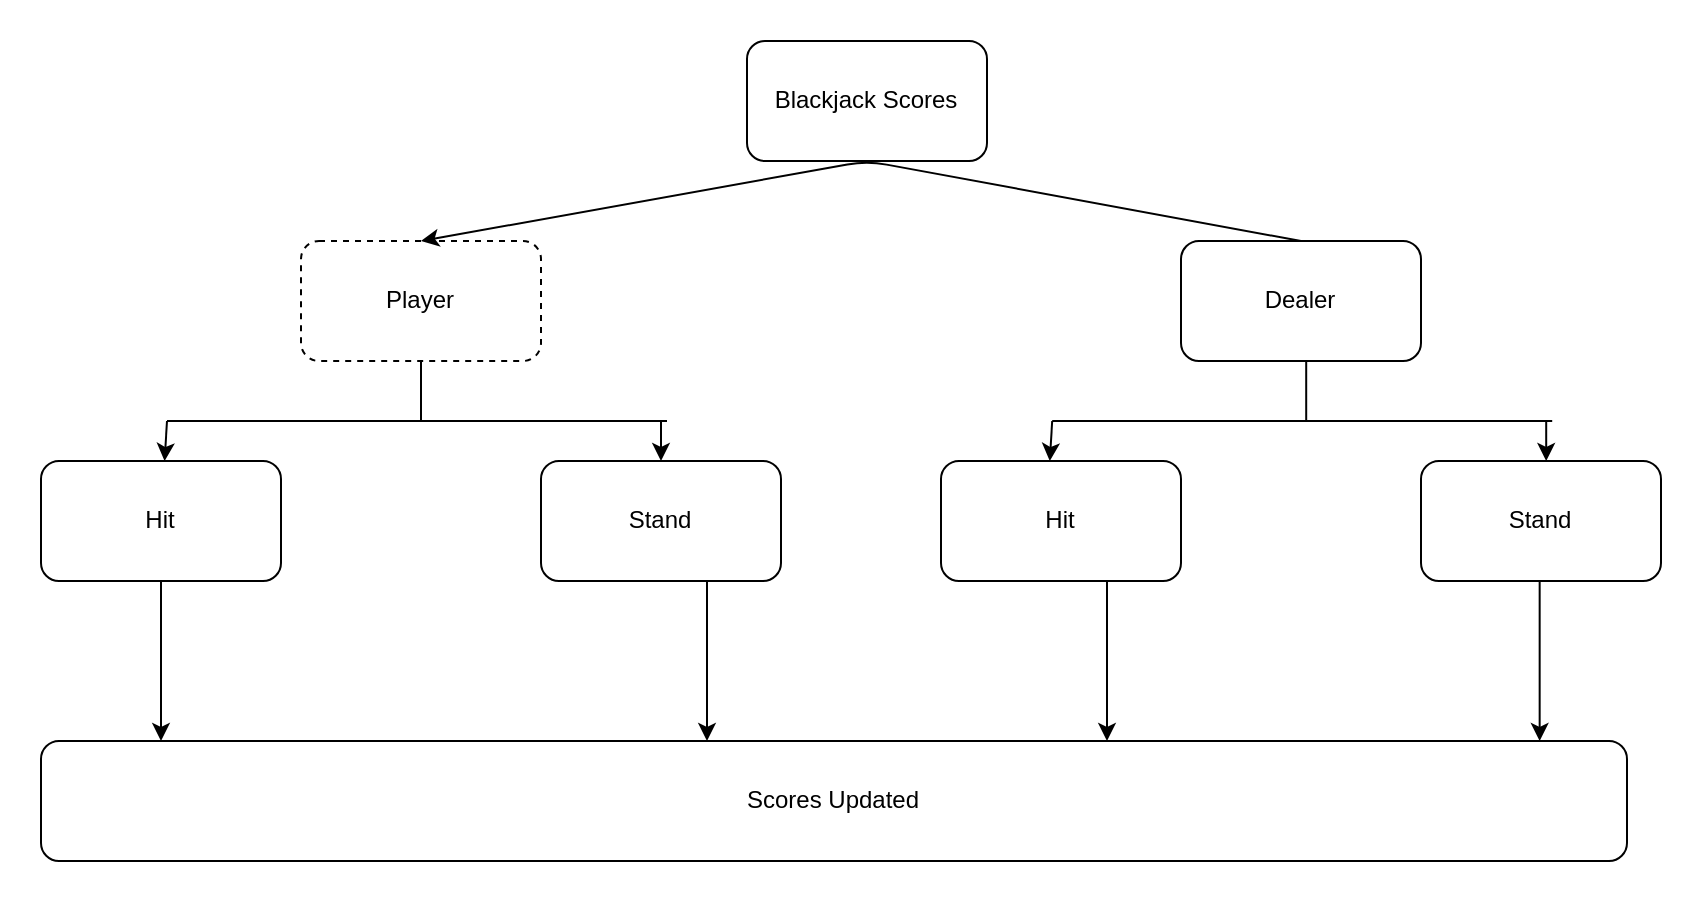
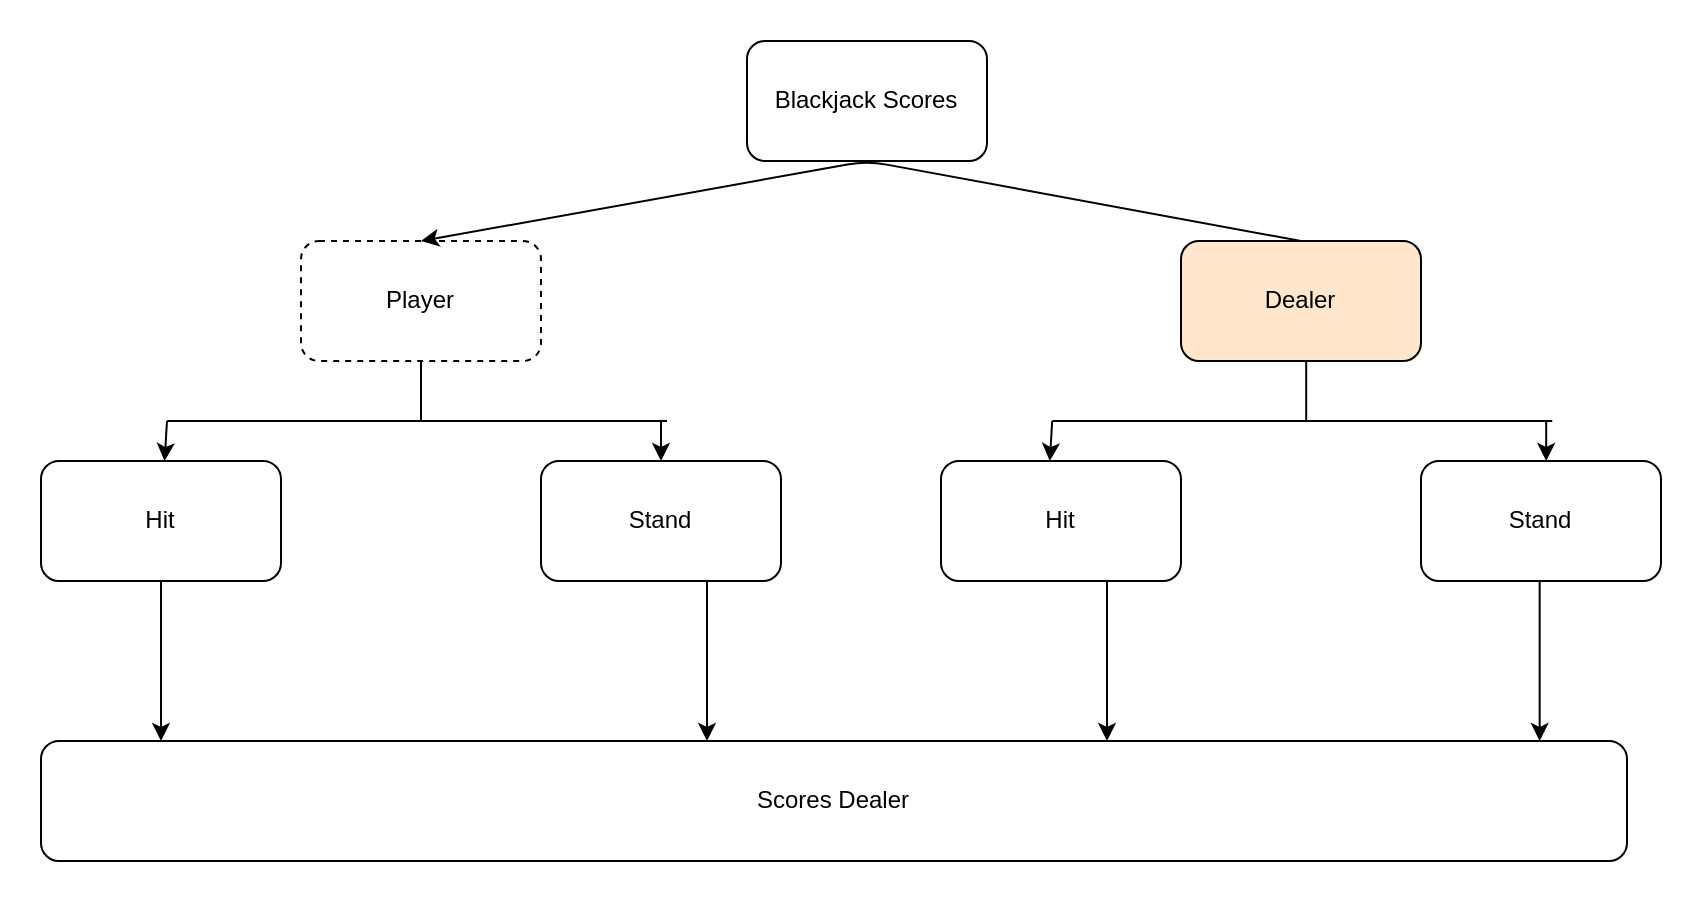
node "Dealer": fillcolor #ffffff -> #ffe6cc
node "Scores Updated": label "Scores Updated" -> "Scores Dealer"
